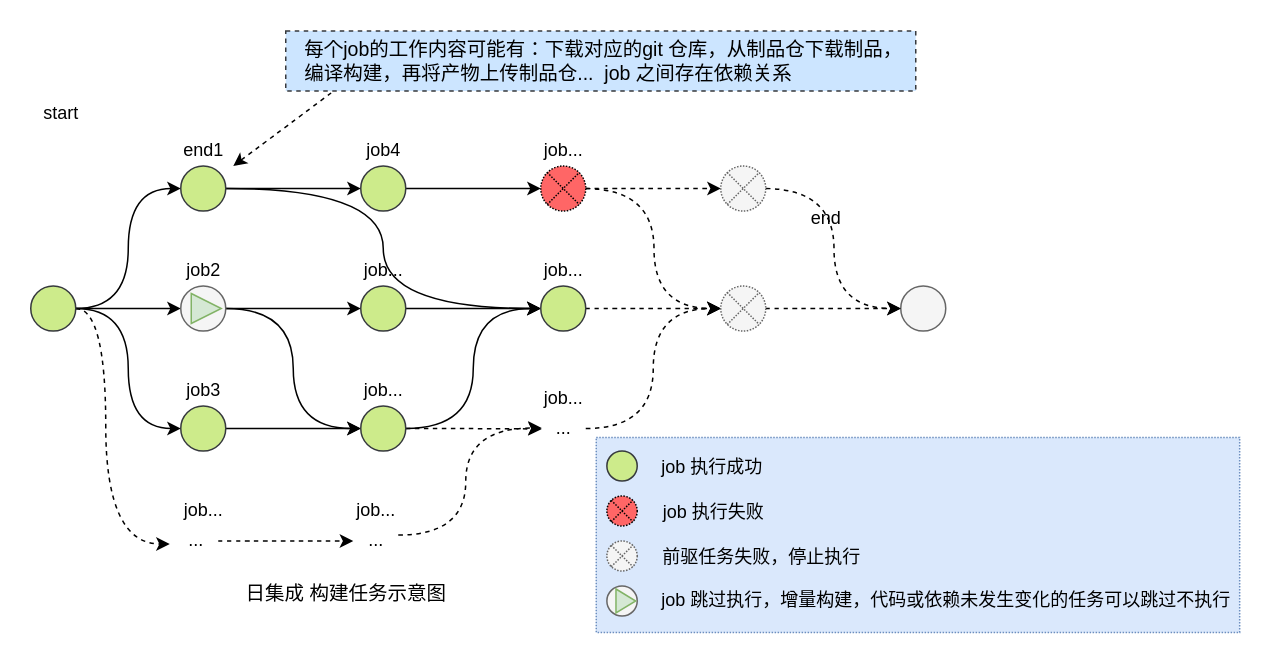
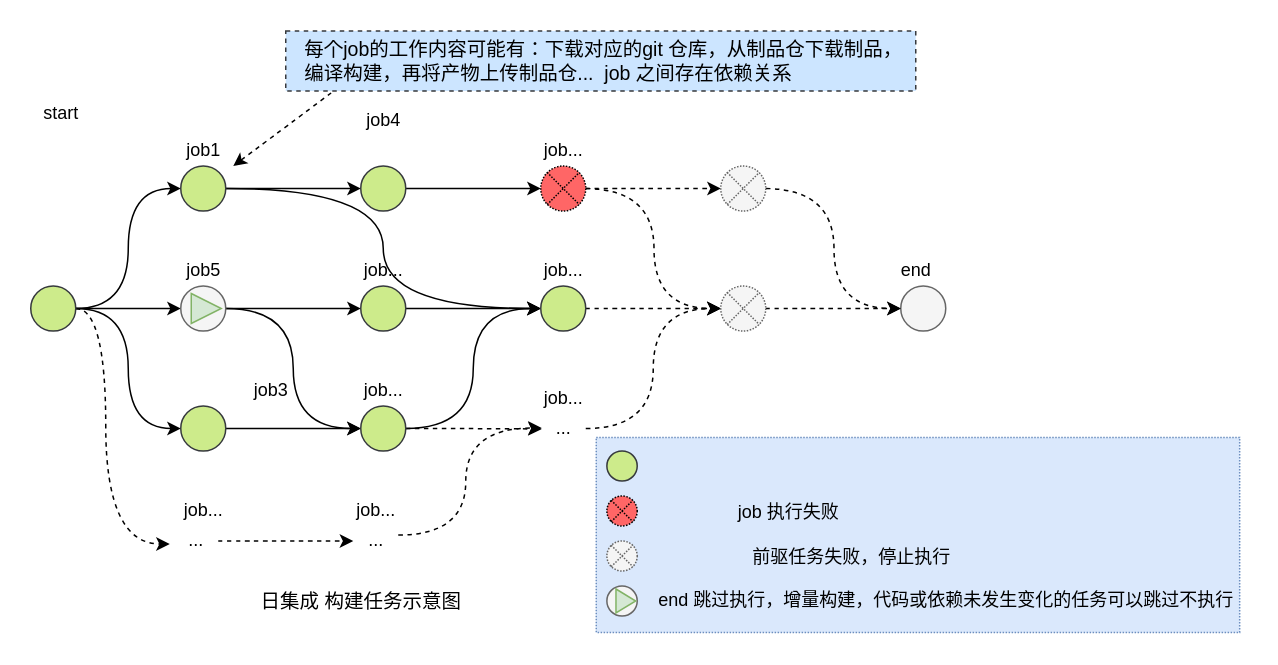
node "end1": label "end1" -> "job1"
node "job4": moved (383, 151) -> (383, 121)
node "end": moved (826, 218) -> (916, 271)
node "job2": label "job2" -> "job5"
node "job3": moved (203, 391) -> (271, 391)
node "job 执行成功": removed
node "job 执行失败": moved (714, 511) -> (789, 511)
node "前驱任务失败，停止执行": moved (762, 556) -> (852, 556)
node "日集成 构建任务示意图": moved (346, 593) -> (361, 601)
node "job 跳过执行，增量构建，代码或依赖未发生变化的任务可以跳过不执行": label "job 跳过执行，增量构建，代码或依赖未发生变化的任务可以跳过不执行" -> "end 跳过执行，增量构建，代码或依赖未发生变化的任务可以跳过不执行"
